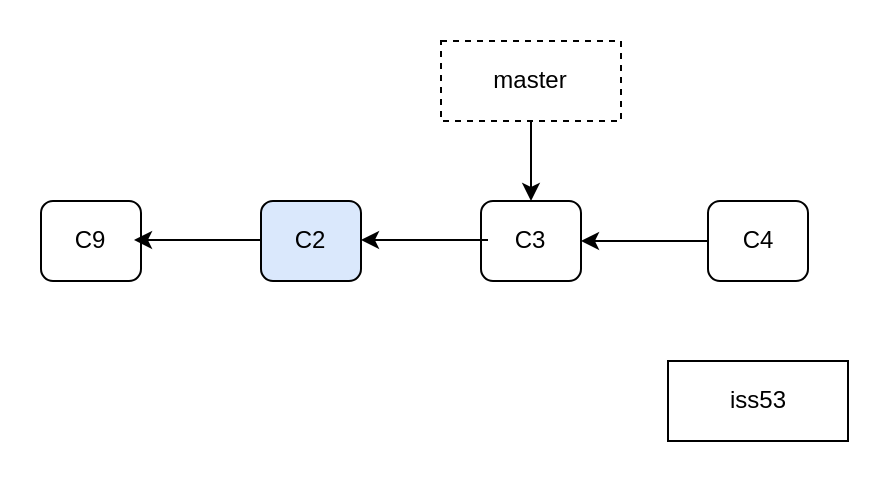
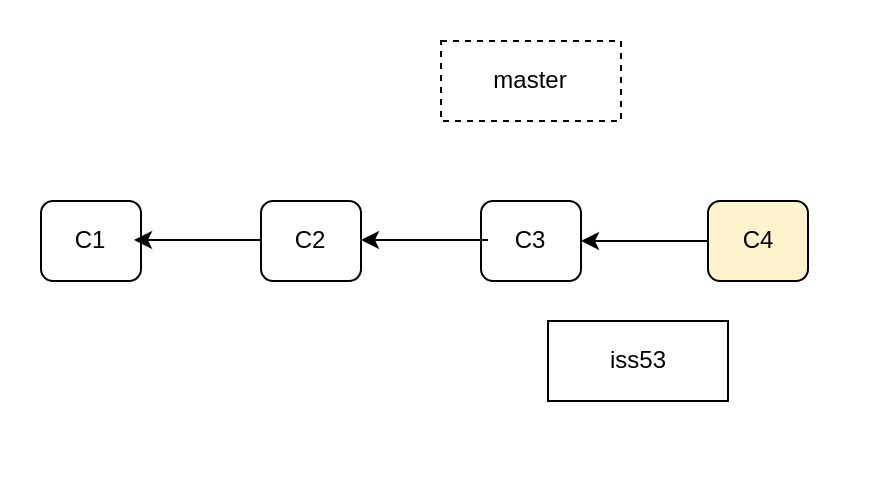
edge "master" -> "C3": removed
node "C9": label "C9" -> "C1"
node "C2": fillcolor #dae8fc -> #ffffff
node "C4": fillcolor #ffffff -> #fff2cc
node "iss53": moved (758, 401) -> (638, 361)
